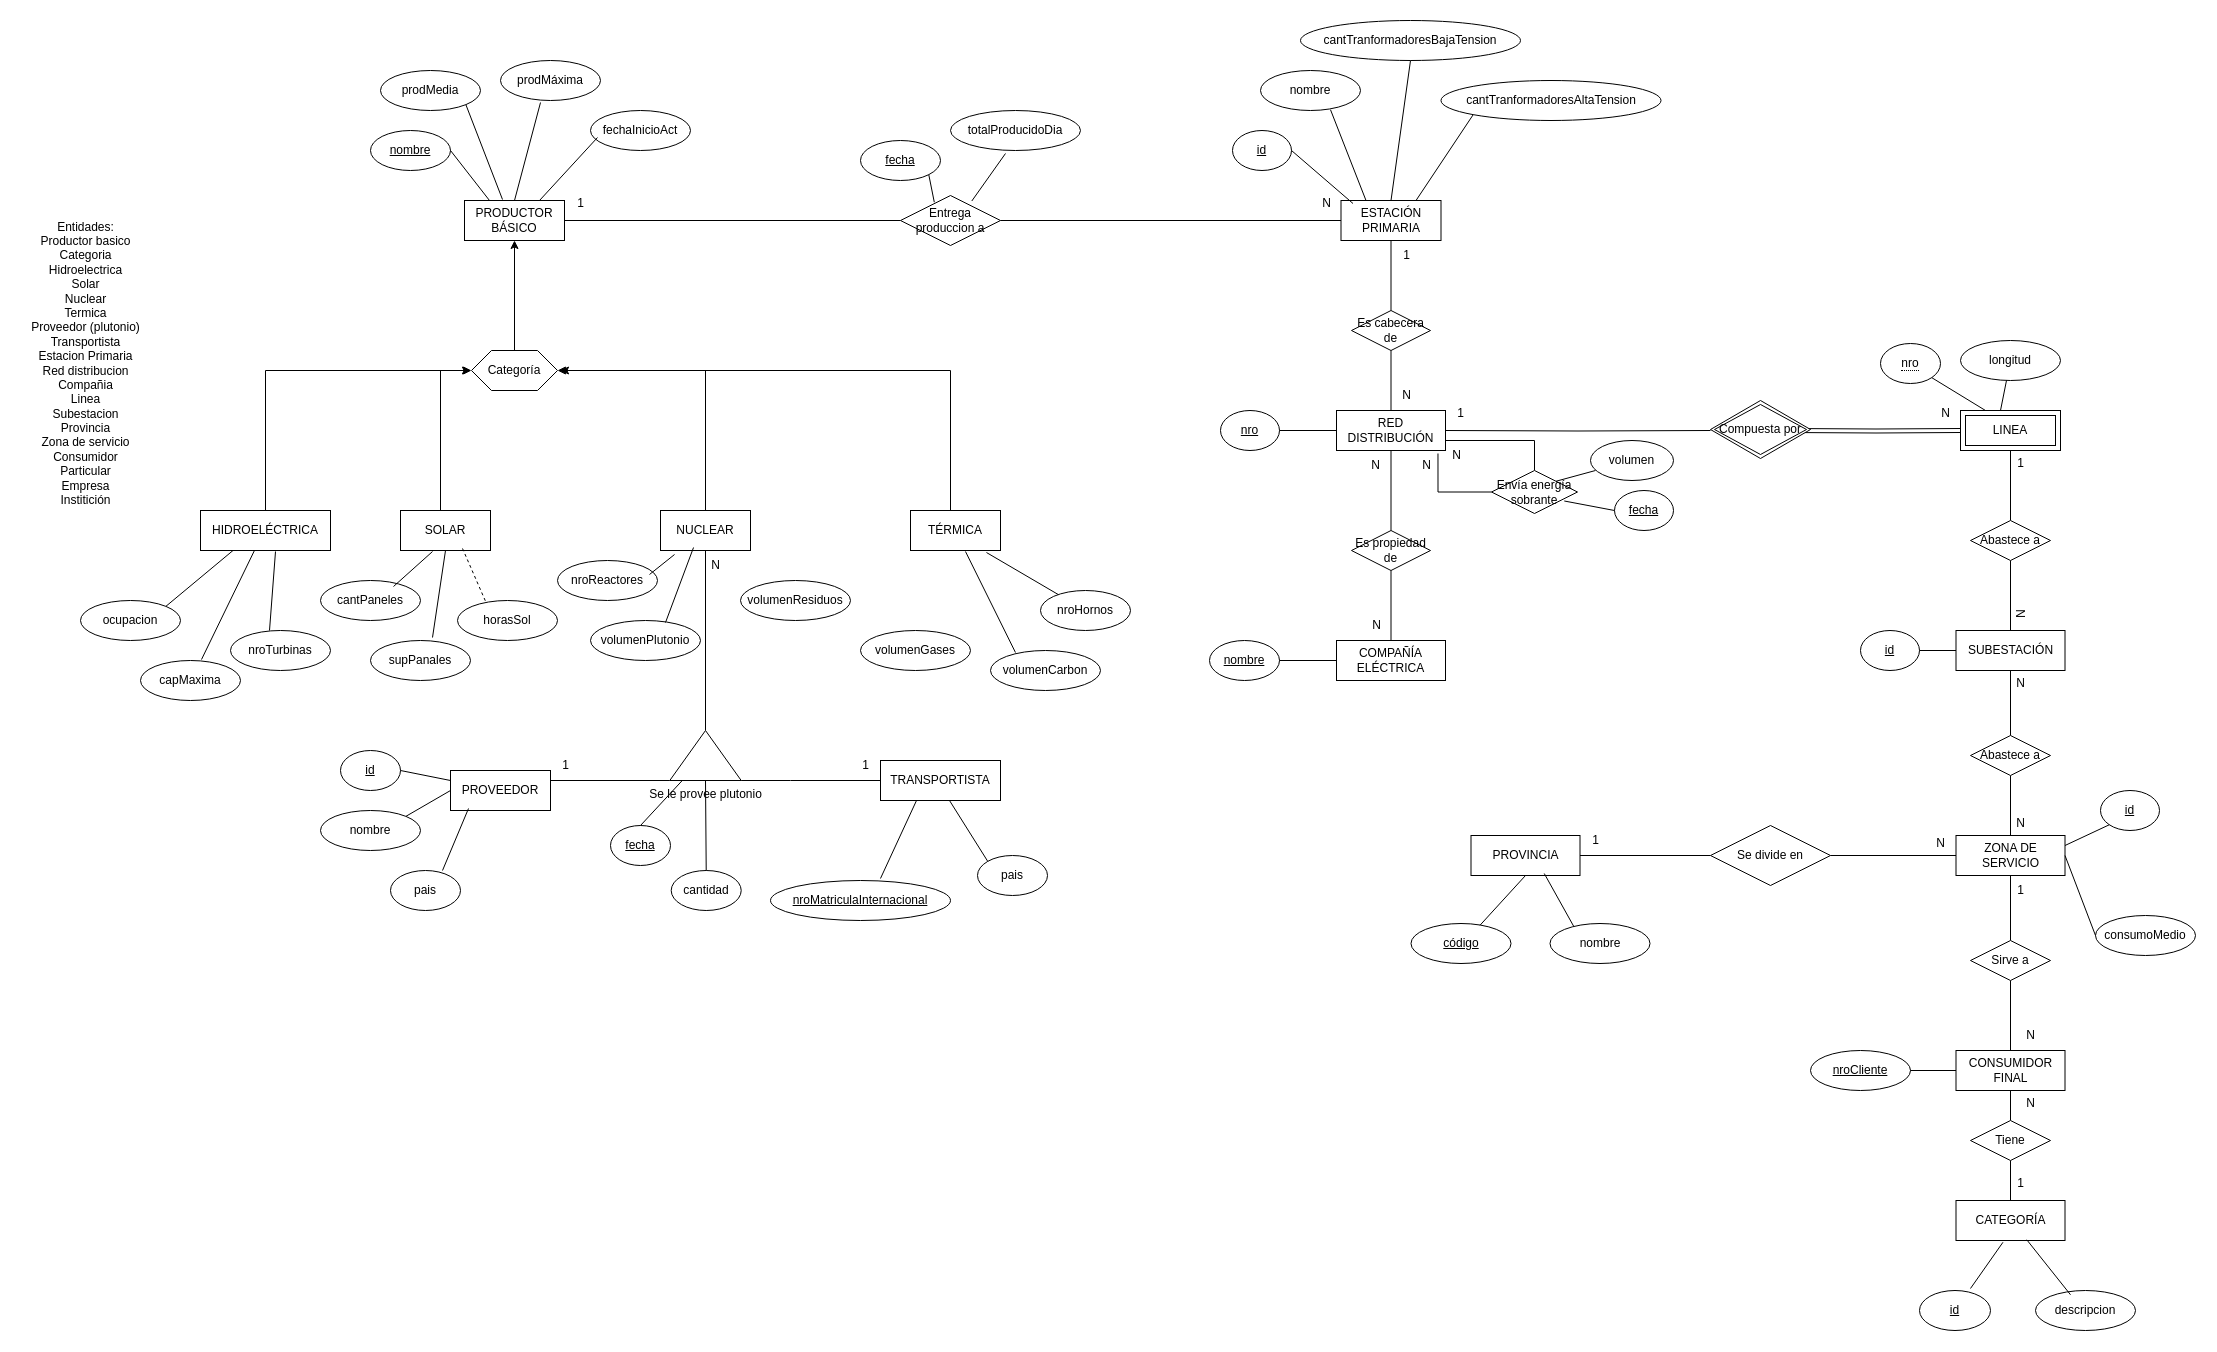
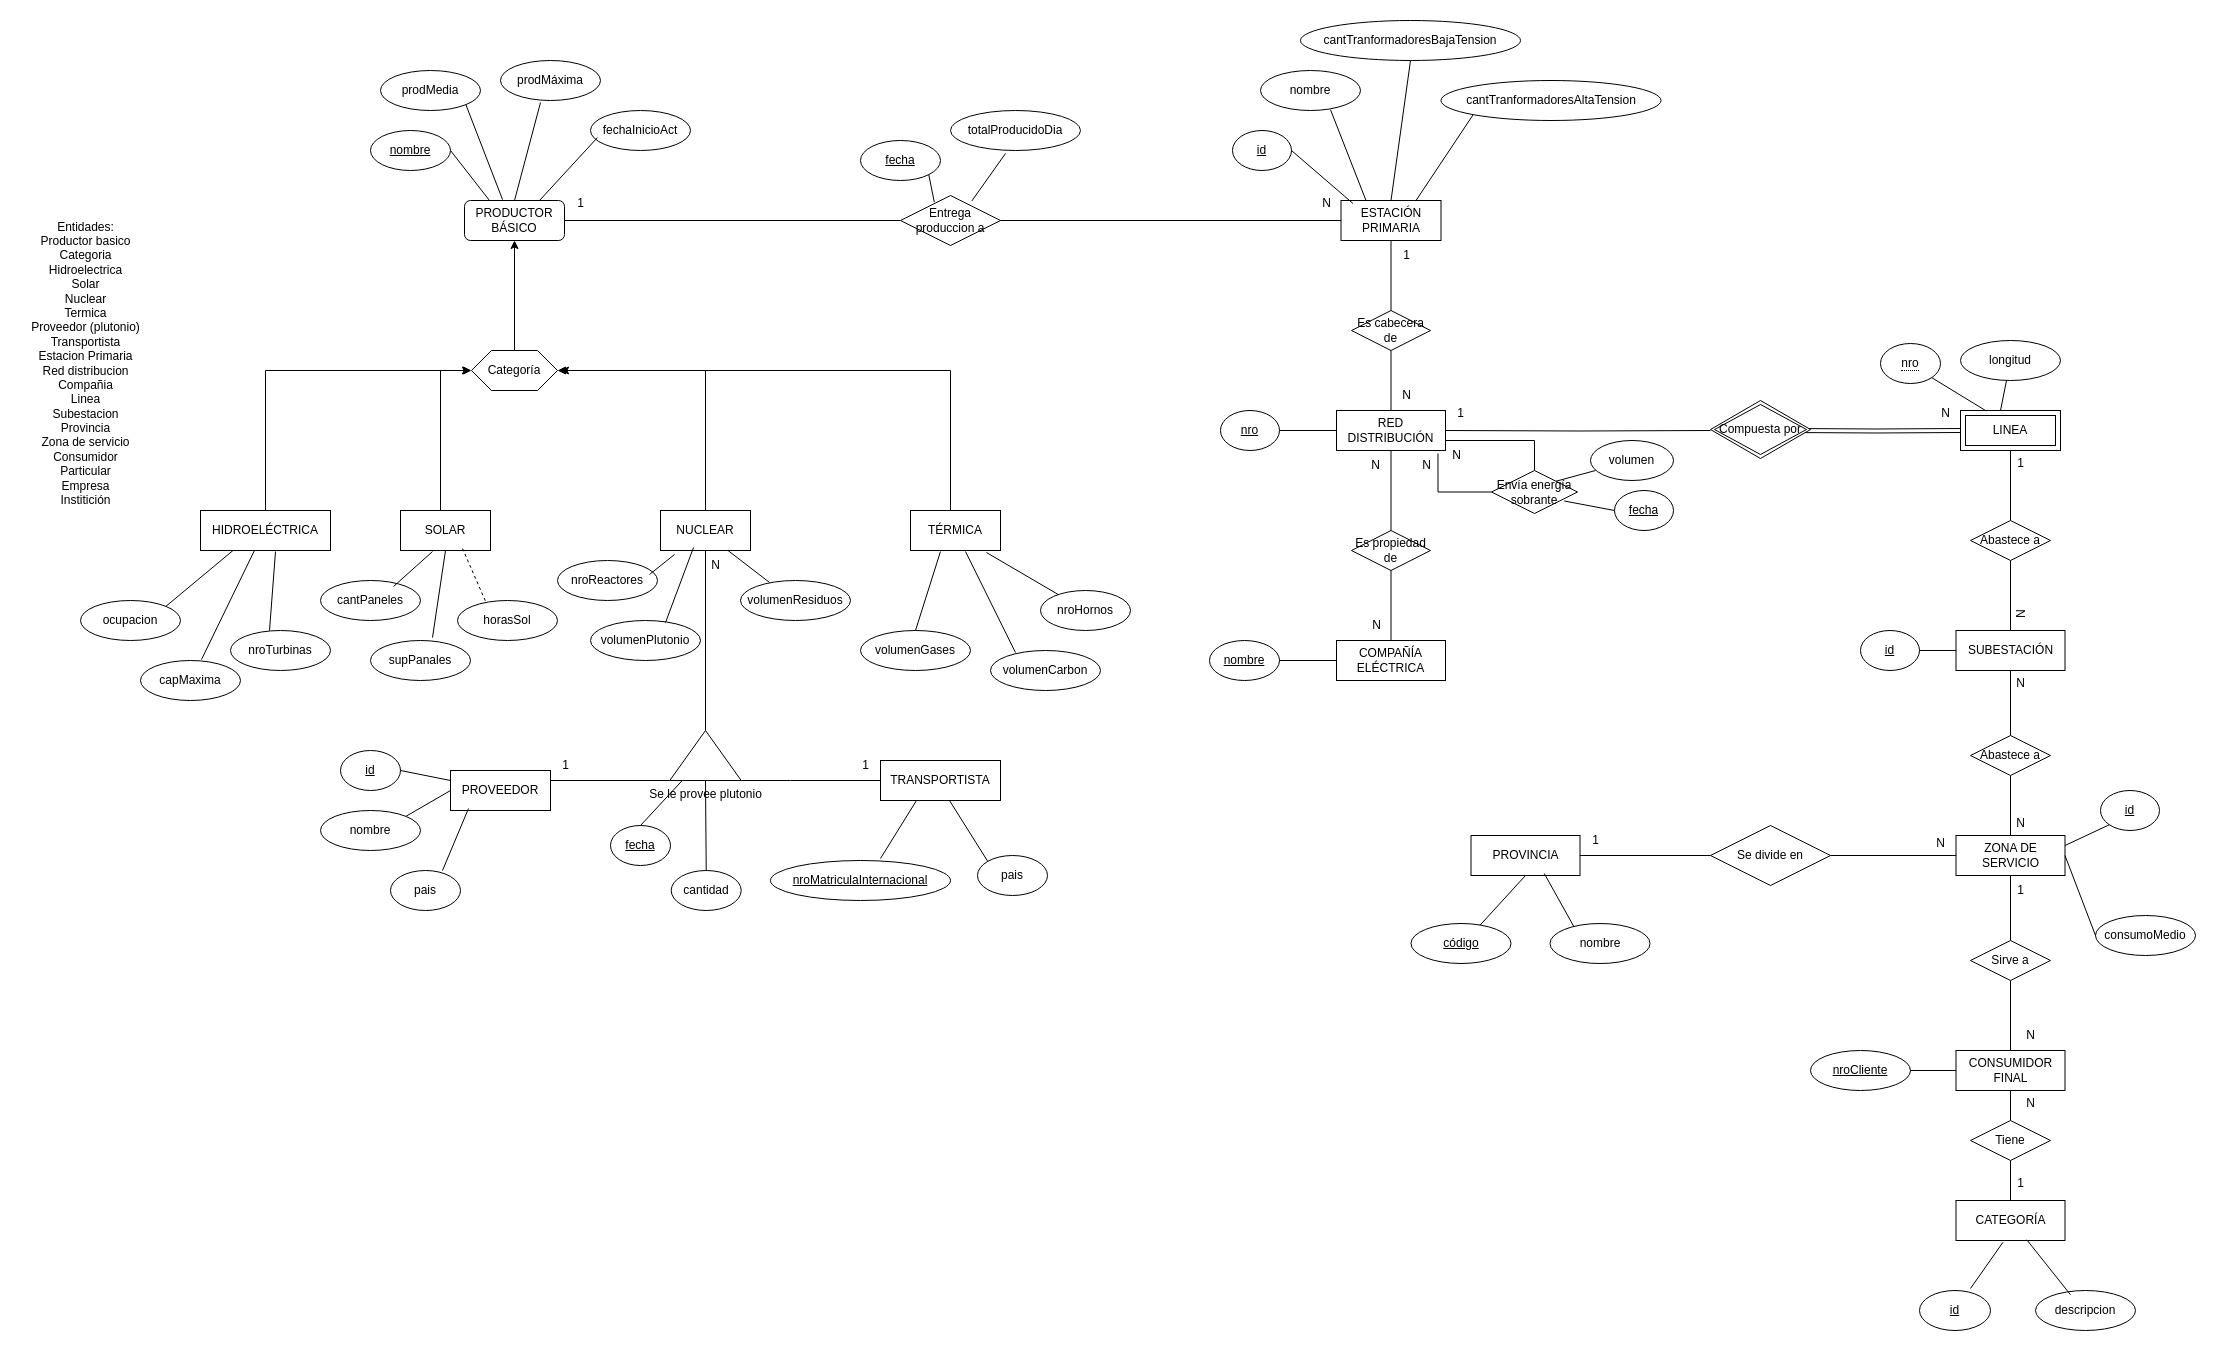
node "PRODUCTOR BÁSICO": shape rectangle -> rounded rectangle
edge "NUCLEAR" -- "volumenResiduos": added
edge "TÉRMICA" -- "volumenGases": added
node "nroMatriculaInternacional": moved (861, 901) -> (861, 881)
